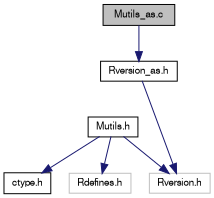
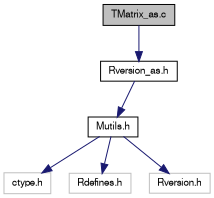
node "Mutils_as.c": label "Mutils_as.c" -> "TMatrix_as.c"
edge "Rversion_as.h" -> "Rversion.h": now "Rversion_as.h" -> "Mutils.h"
node "ctype.h": color black -> grey75
